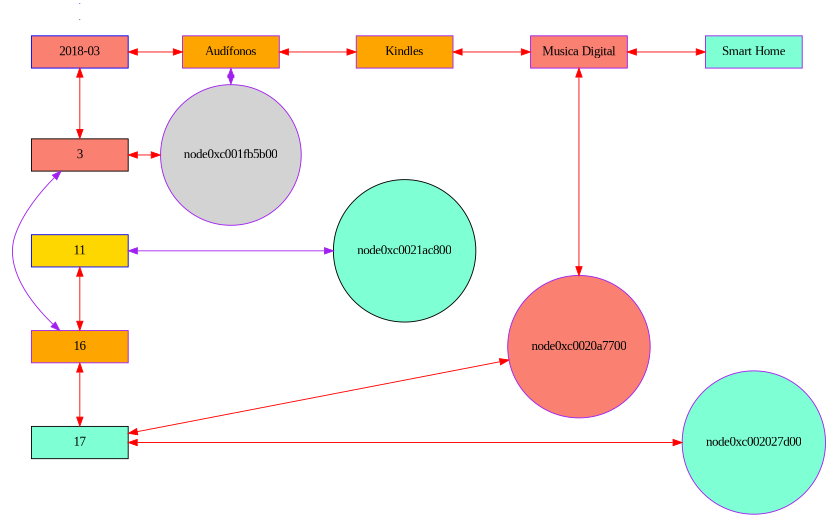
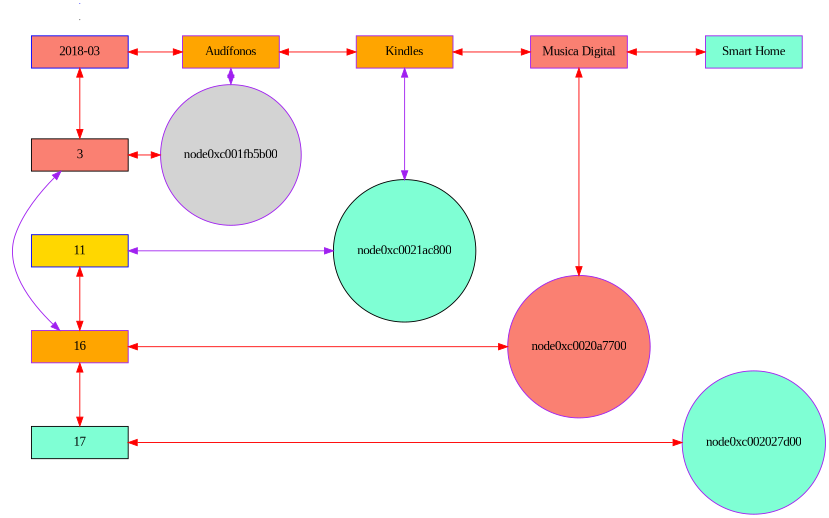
edge "Kindles" -- "node0xc0021ac800": added
edge "node0xc0020a7700" -- "17": now "node0xc0020a7700" -- "16"
